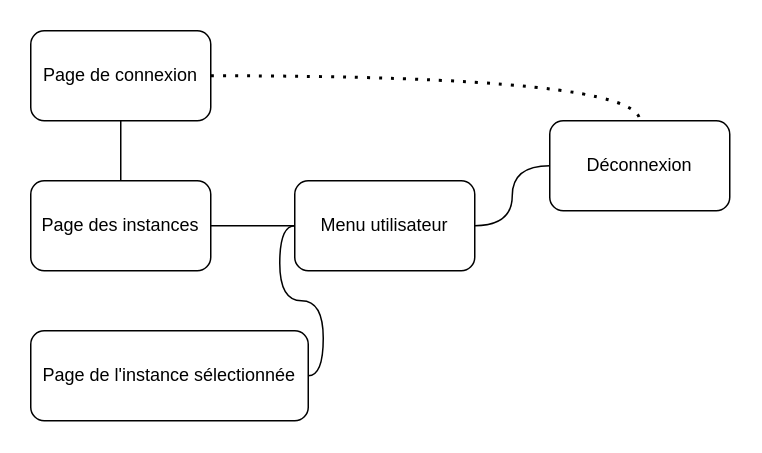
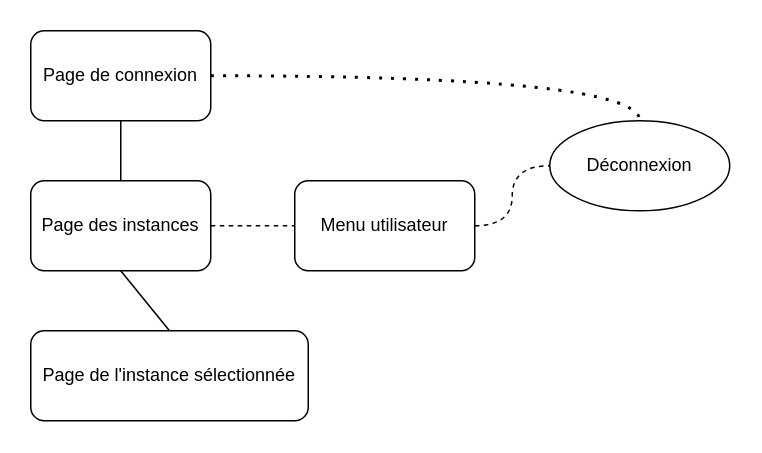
node "Déconnexion": shape rounded rectangle -> ellipse
edge "Déconnexion" -- "Menu utilisateur": style solid -> dashed
edge "Page des instances" -- "Menu utilisateur": style solid -> dashed
edge "Page des instances" -- "Page de l'instance sélectionnée": added
edge "Menu utilisateur" -- "Page de l'instance sélectionnée": removed
